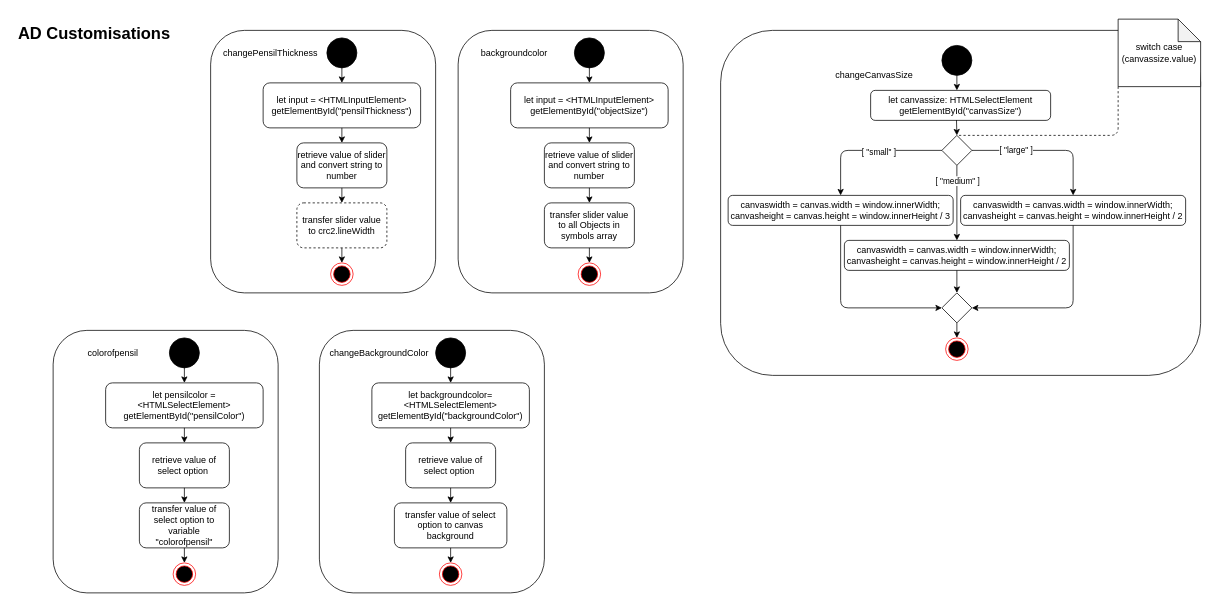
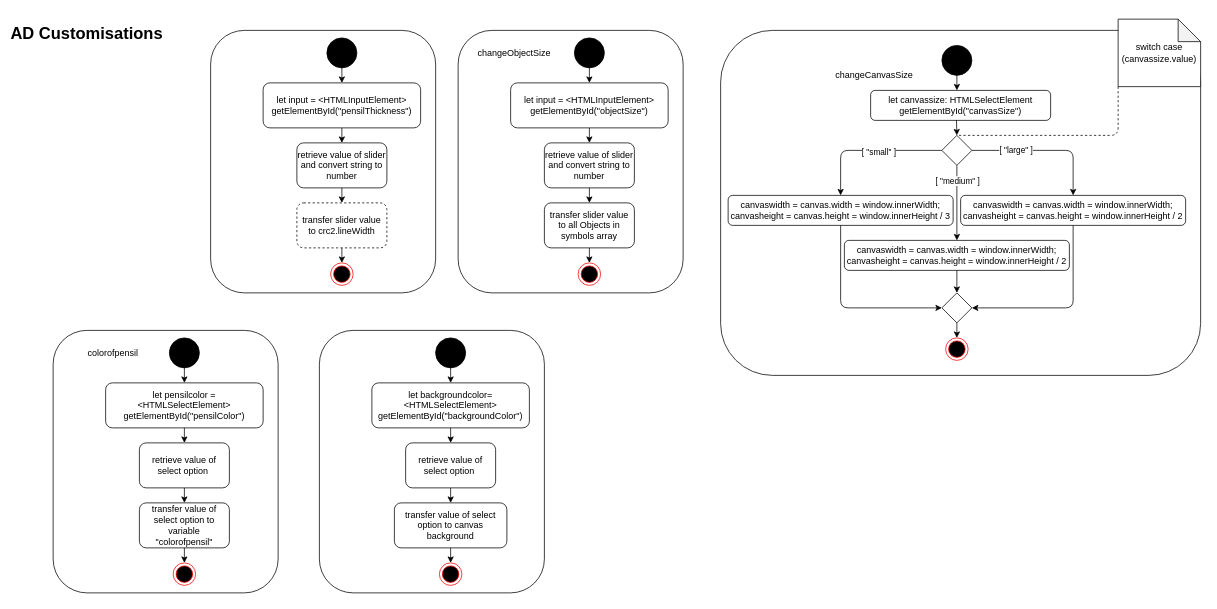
node "AD Customisations": moved (94, 34) -> (87, 34)
node "changePensilThickness": removed
node "backgroundcolor": label "backgroundcolor" -> "changeObjectSize"
node "changeBackgroundColor": removed
